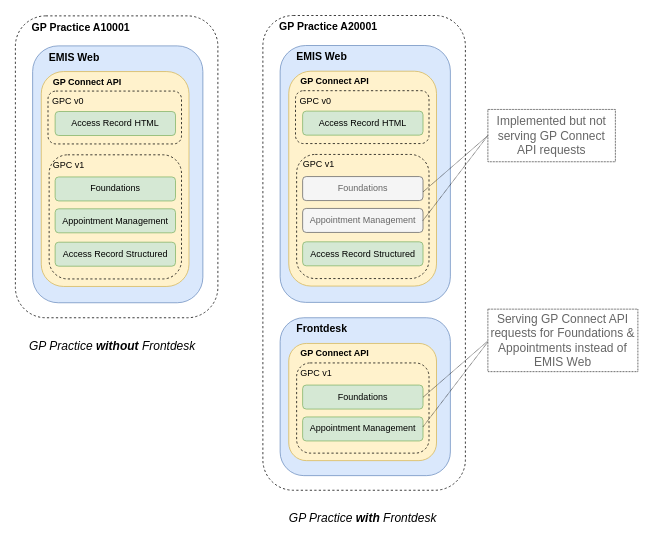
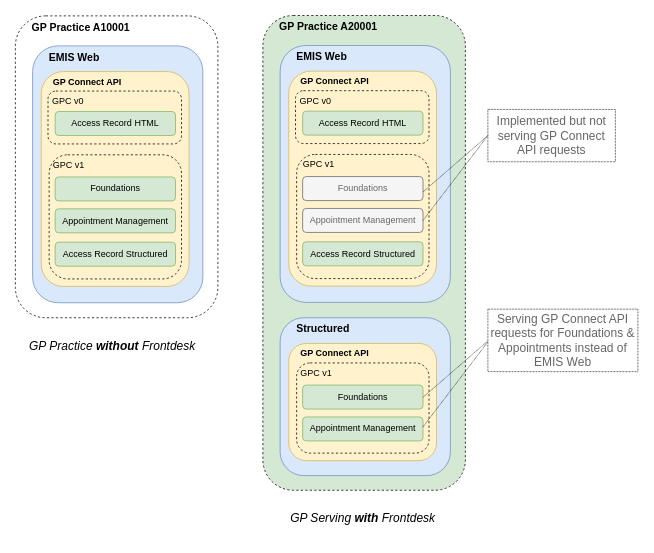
node "GP Practice A20001": fillcolor #ffffff -> #d5e8d4
node "Frontdesk": label "Frontdesk" -> "Structured"
node "GP Practice with Frontdesk": label "GP Practice with Frontdesk" -> "GP Serving with Frontdesk"
